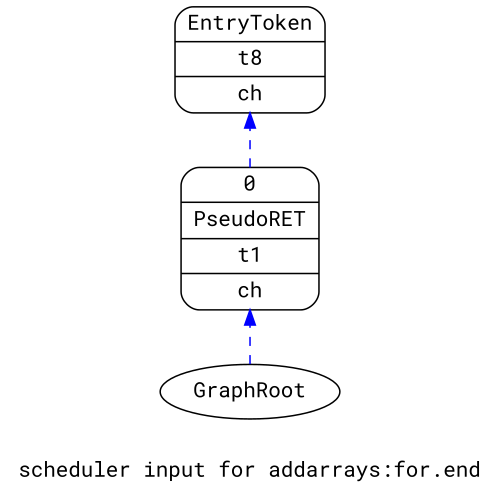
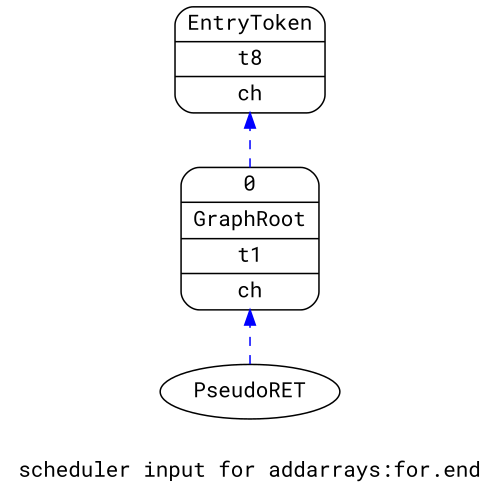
node "0": text "PseudoRET" -> "GraphRoot"
node "GraphRoot": label "GraphRoot" -> "PseudoRET"
